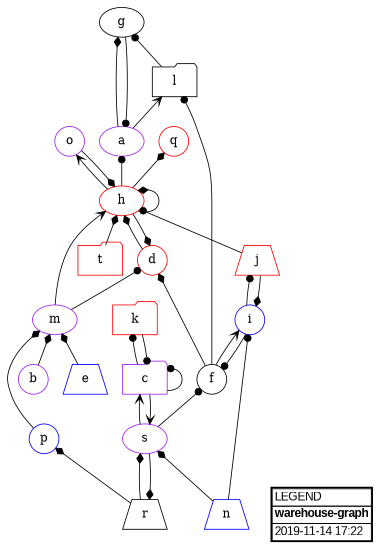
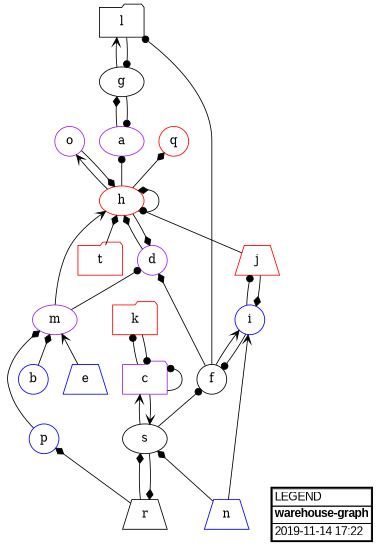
edge "a" -> "l": now "g" -> "l"
node "d": color red -> purple
edge "e" -> "m": arrowhead diamond -> vee
node "b": color purple -> blue
edge "n" -> "i": arrowhead dot -> vee
node "s": color purple -> black
